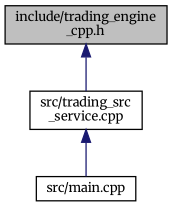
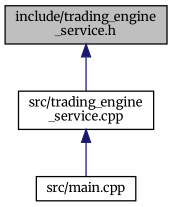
node "include/trading_engine _cpp.h": label "include/trading_engine _cpp.h" -> "include/trading_engine _service.h"
node "src/trading_src _service.cpp": label "src/trading_src _service.cpp" -> "src/trading_engine _service.cpp"
